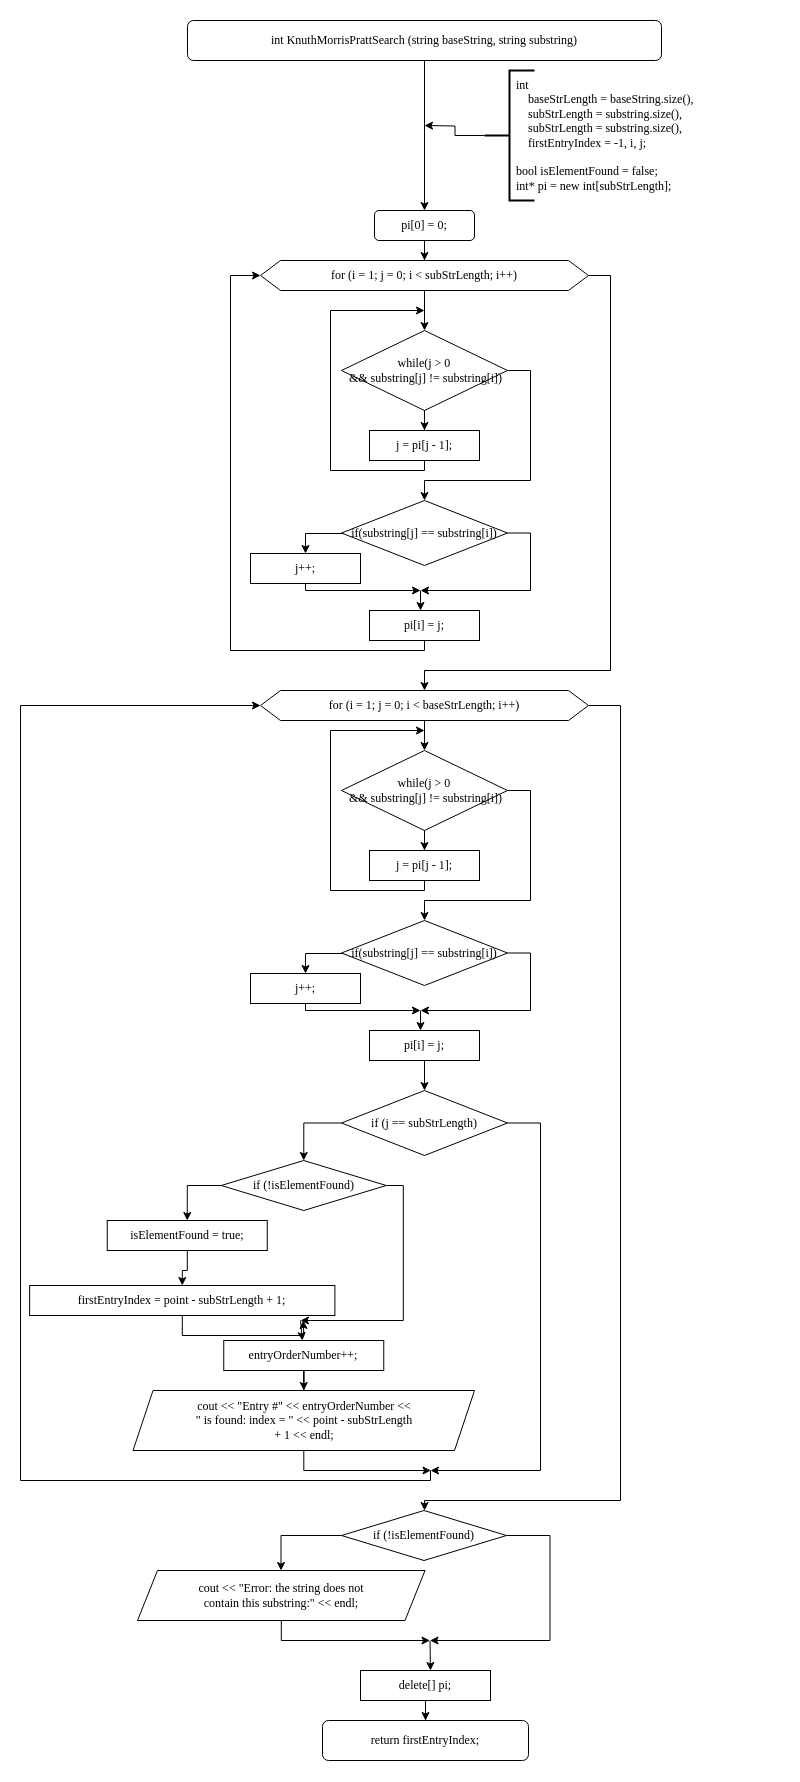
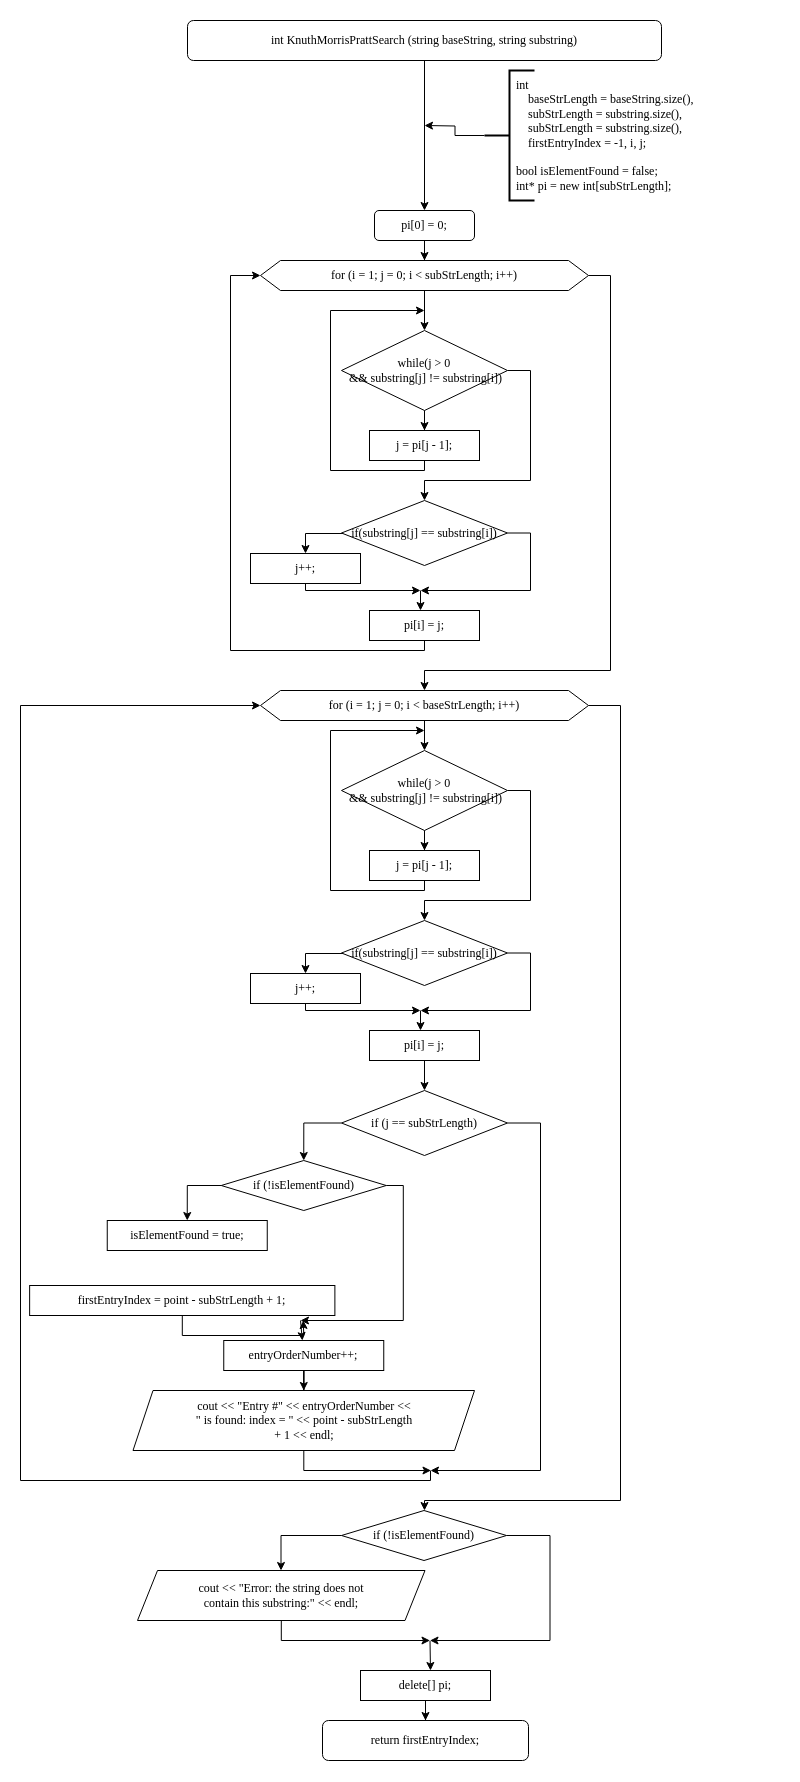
edge "isElementFound = true;" -> "firstEntryIndex = point - subStrLength + 1;": removed
